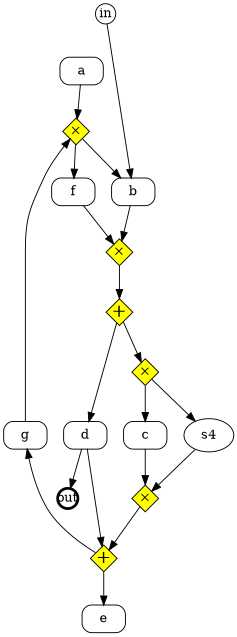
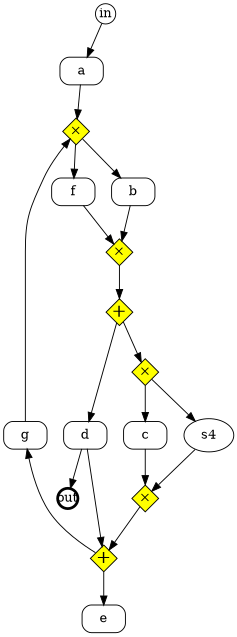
edge "in" -> "b": now "in" -> "a"
